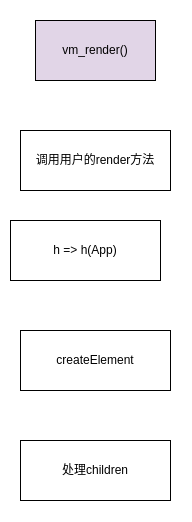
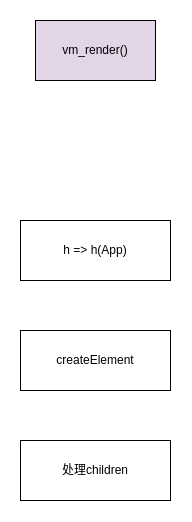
node "调用用户的render方法": removed
node "h => h(App)": moved (86, 251) -> (96, 251)
